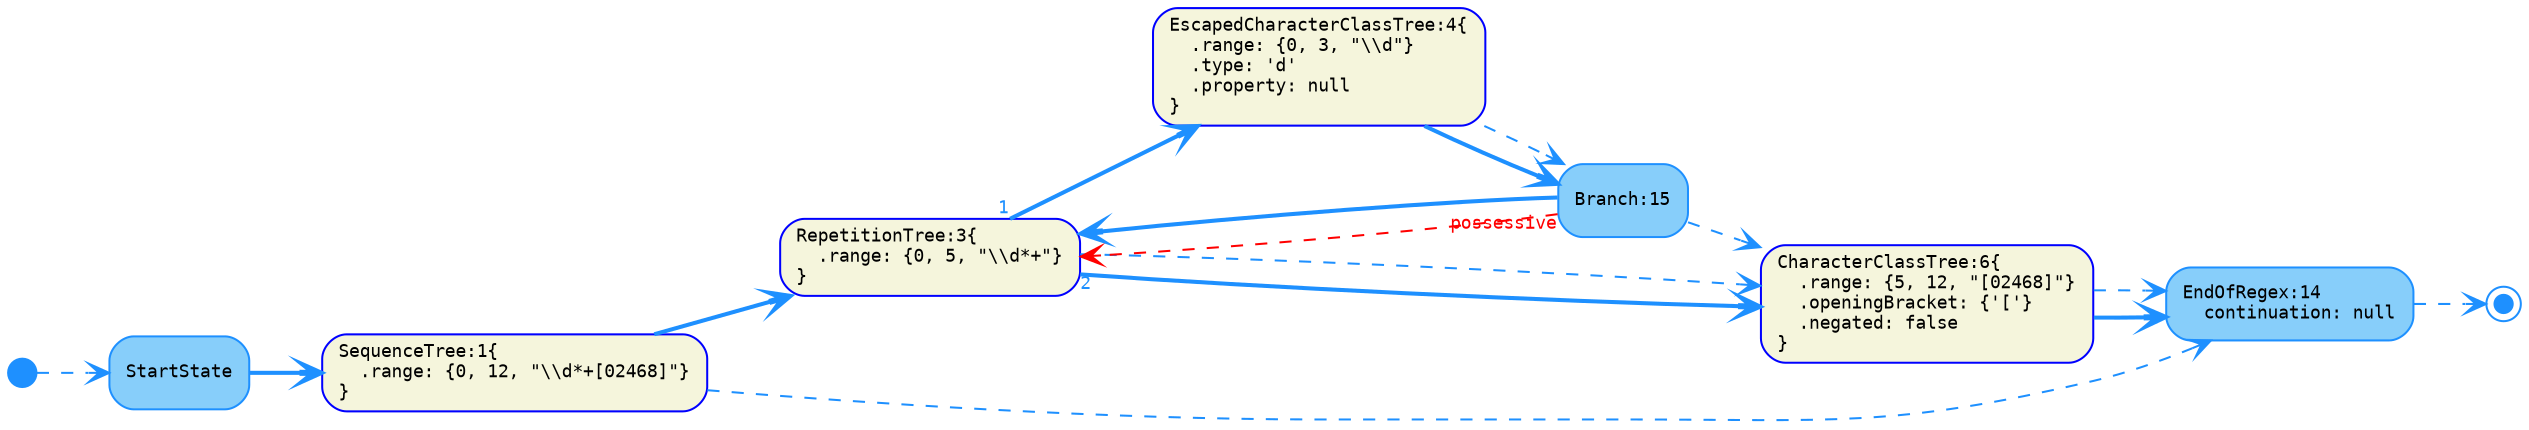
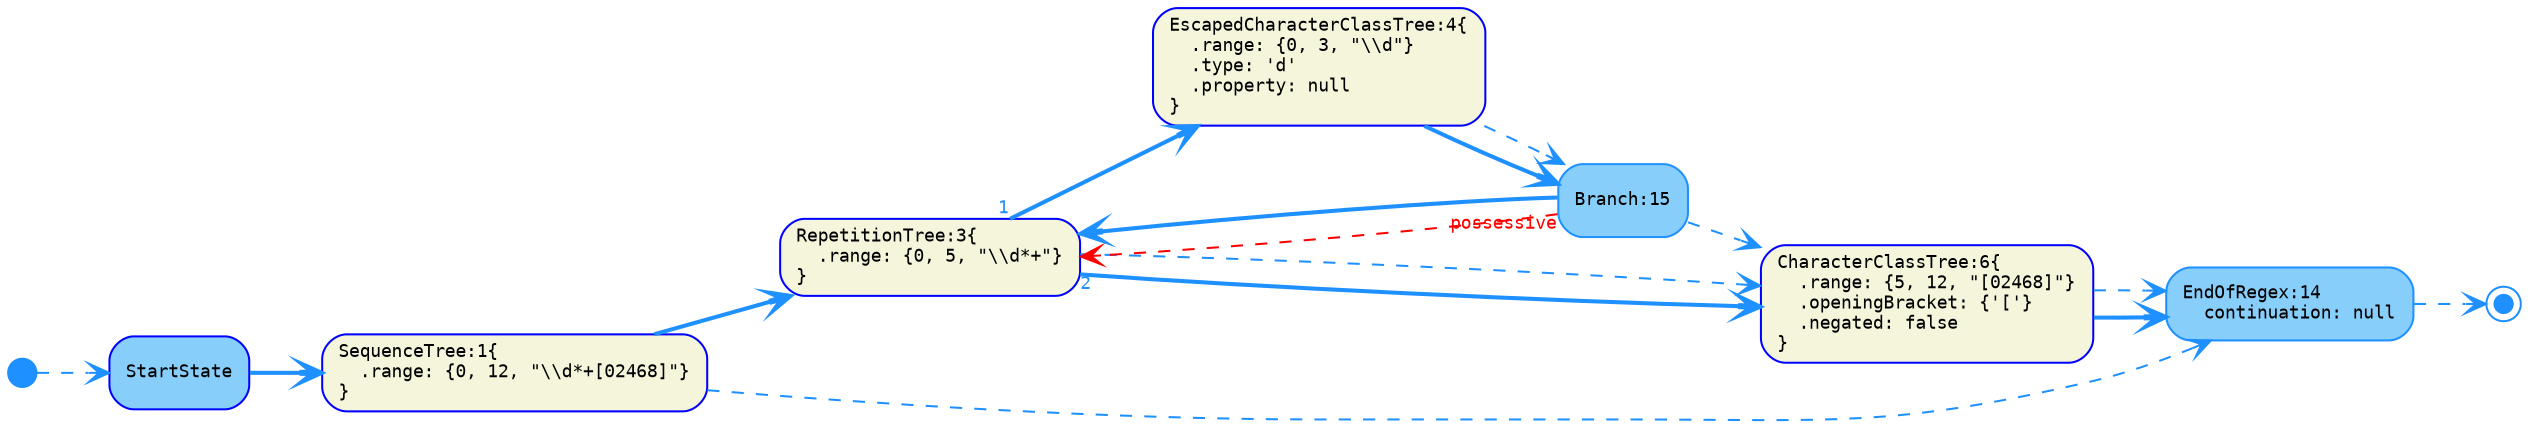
node "StartState": color DodgerBlue -> Blue
